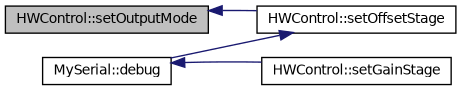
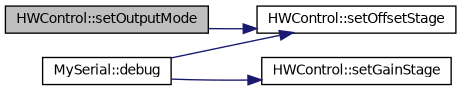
edge "HWControl::setOffsetStage" -> "HWControl::setOutputMode": reversed
edge "HWControl::setGainStage" -> "MySerial::debug": reversed
